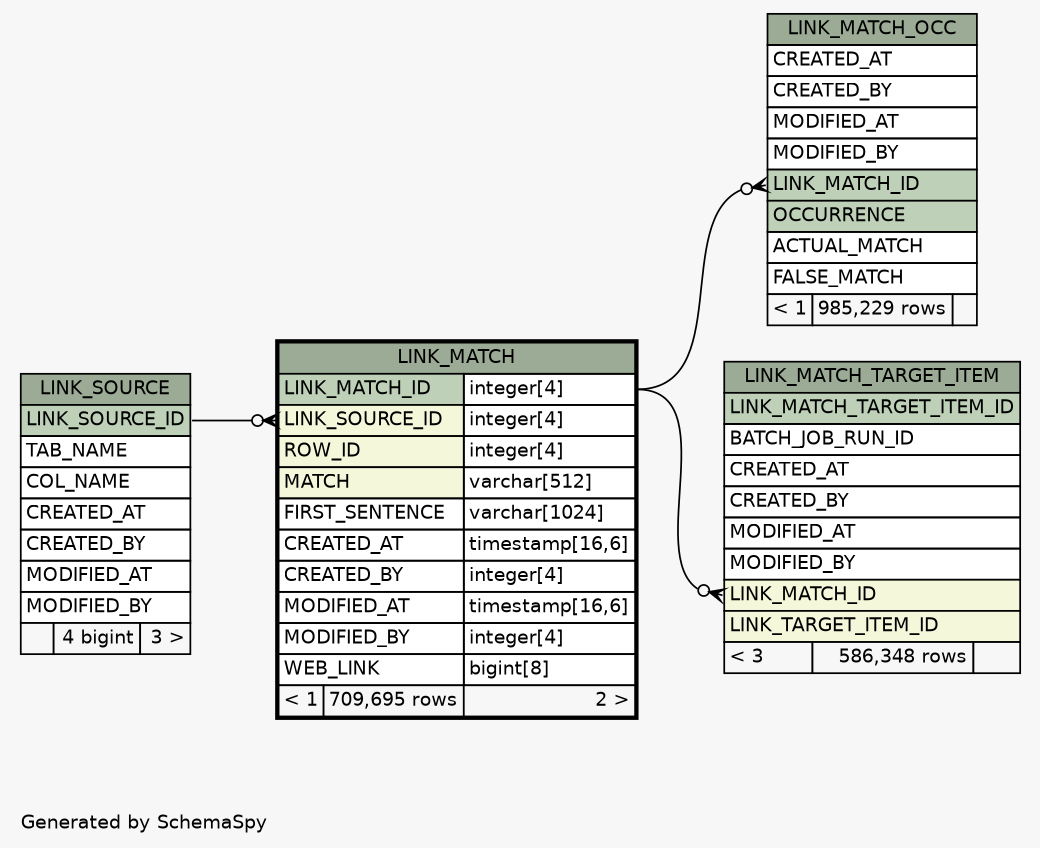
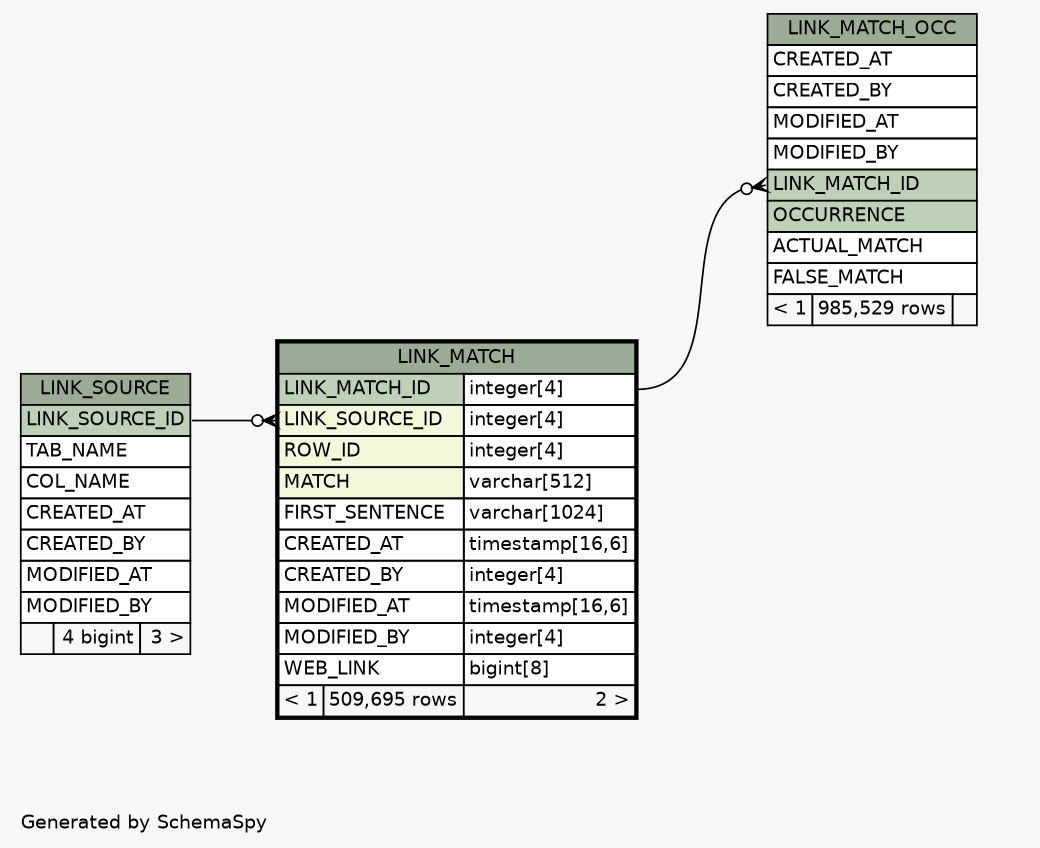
node "LINK_MATCH_OCC": text "985,229 rows" -> "985,529 rows"
node "LINK_MATCH_TARGET_ITEM": removed
node "LINK_MATCH": text "709,695 rows" -> "509,695 rows"
